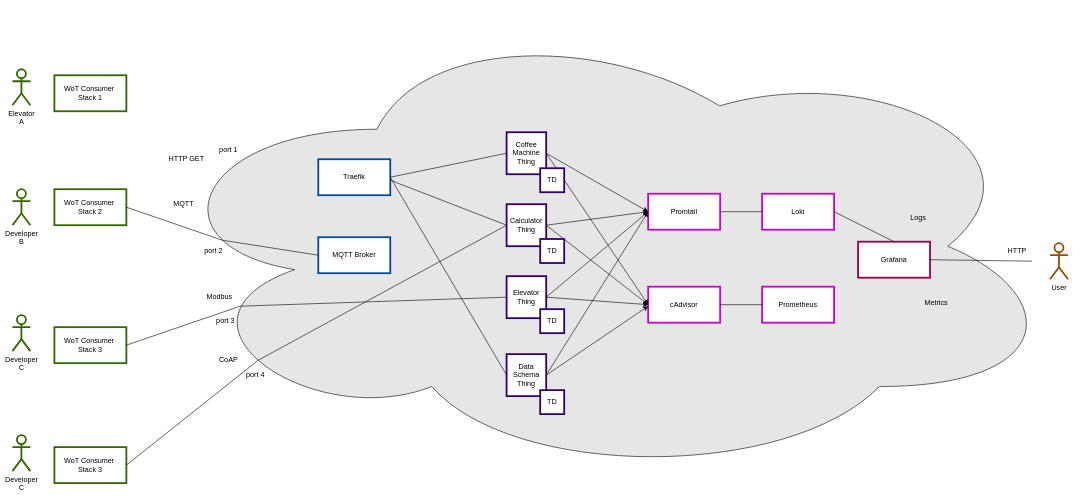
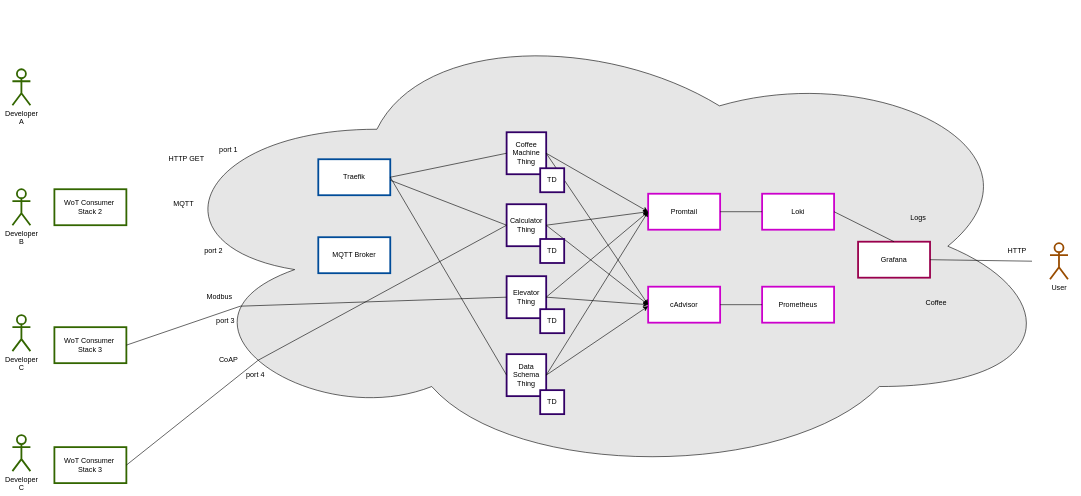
node "WoT Consumer Stack 1": removed
node "Elevator A": label "Elevator A" -> "Developer A"
edge "WoT Consumer Stack 2" -- "MQTT Broker": removed
node "Metrics": label "Metrics" -> "Coffee"
